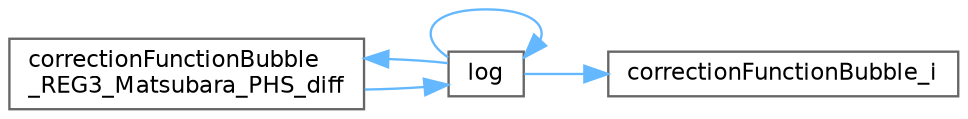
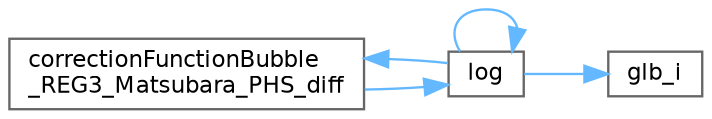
node "correctionFunctionBubble_i": label "correctionFunctionBubble_i" -> "glb_i"
